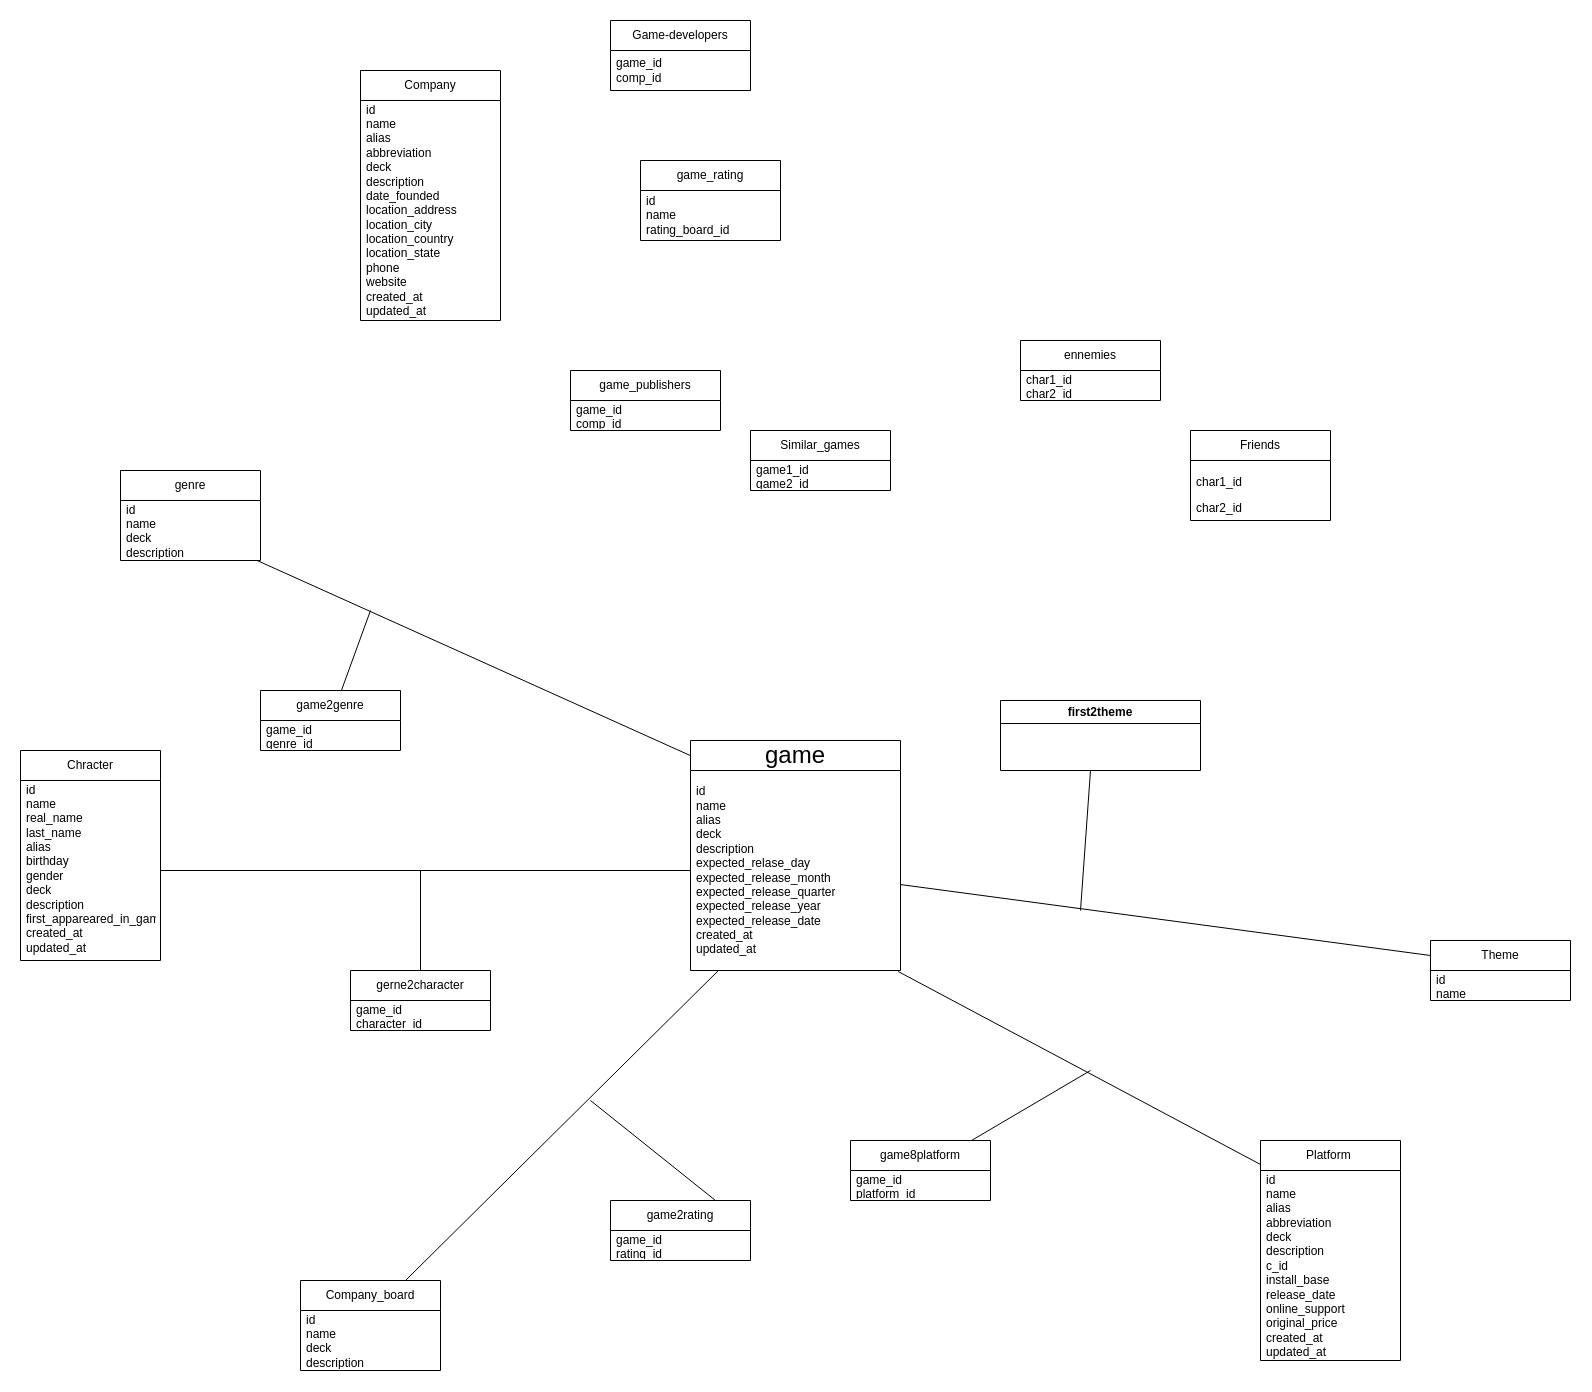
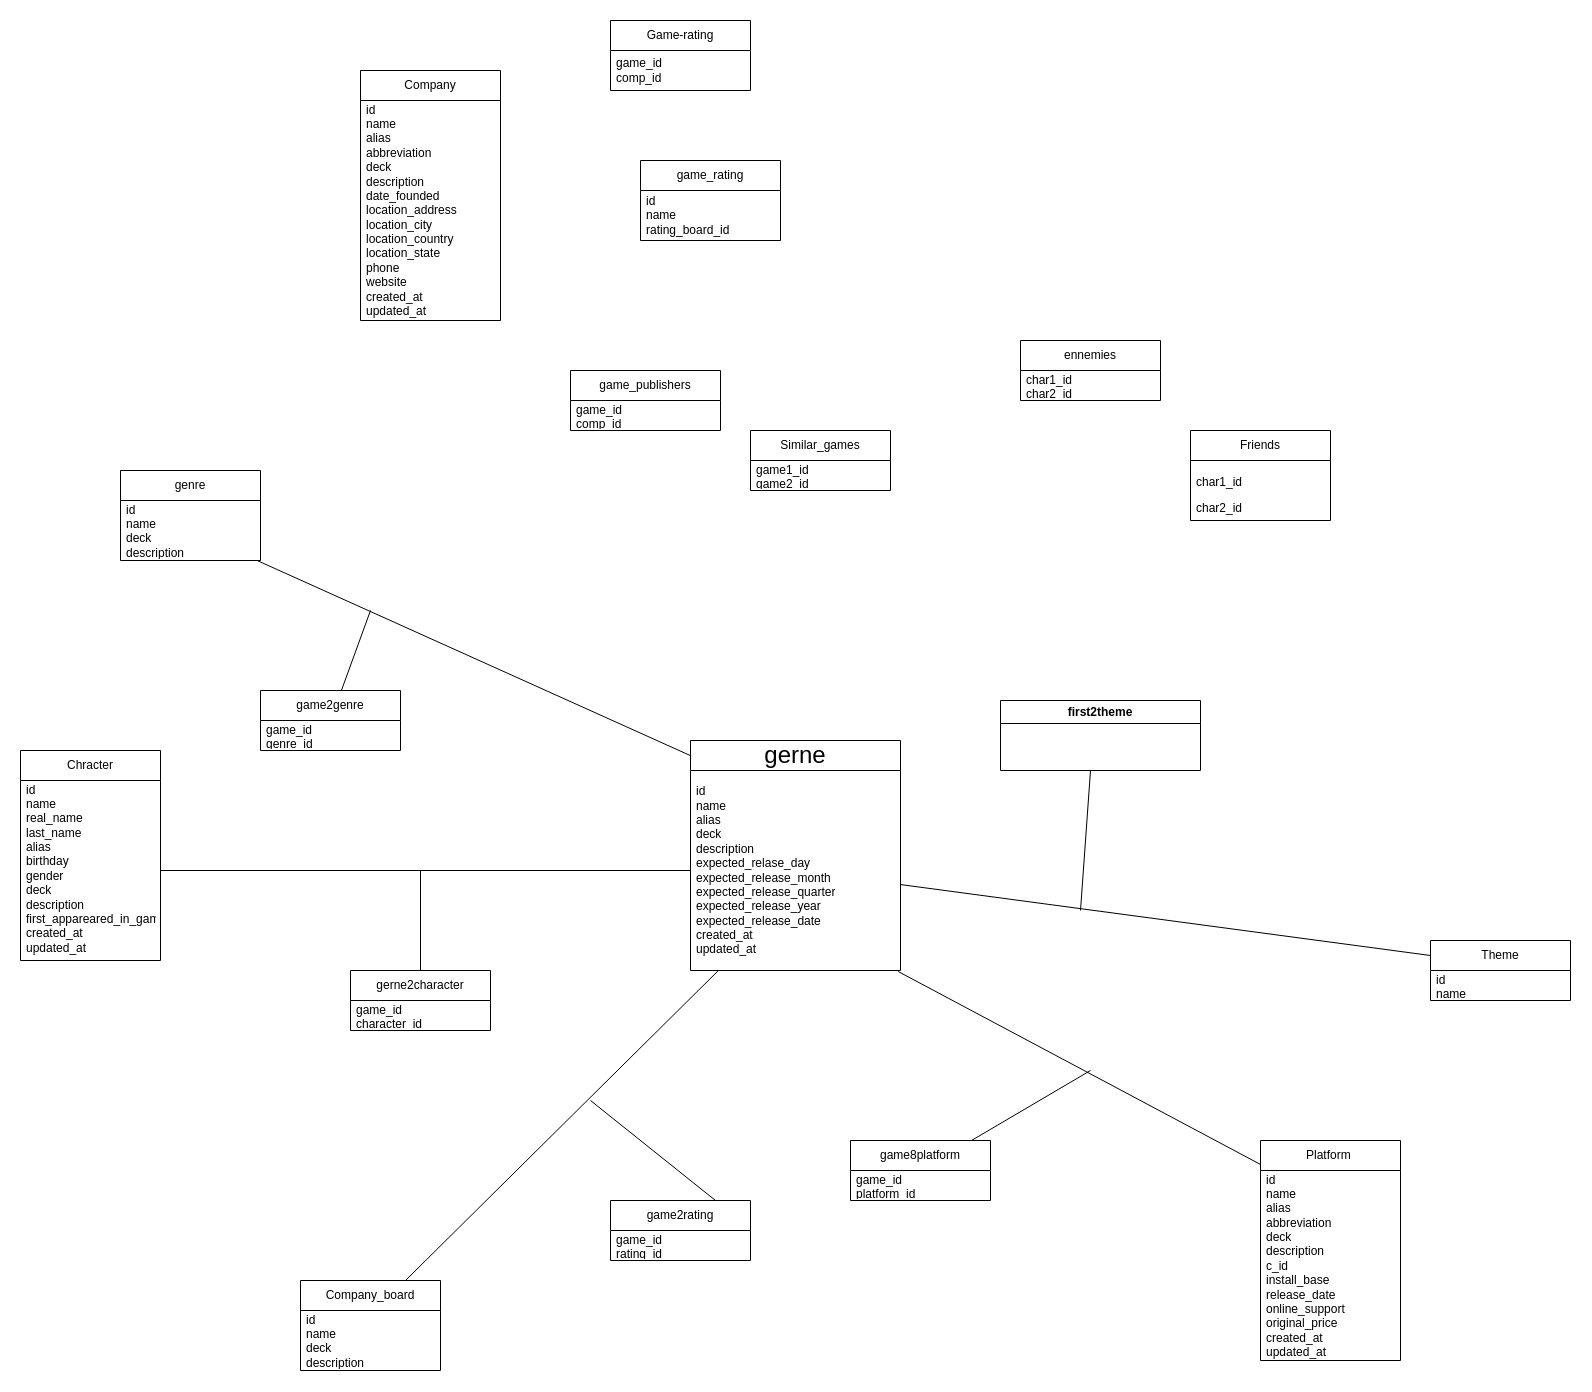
node "Game-developers": label "Game-developers" -> "Game-rating"
node "game": label "game" -> "gerne"
